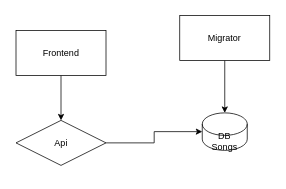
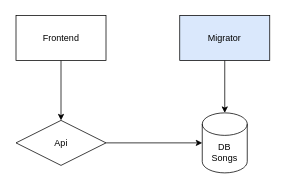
node "Migrator": fillcolor #ffffff -> #dae8fc
node "Frontend": moved (61, 53) -> (61, 38)
node "DB Songs": size 45x38 -> 45x60
